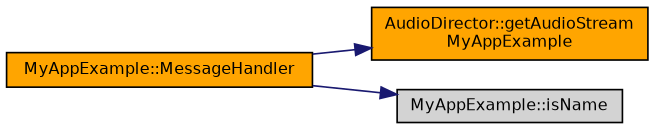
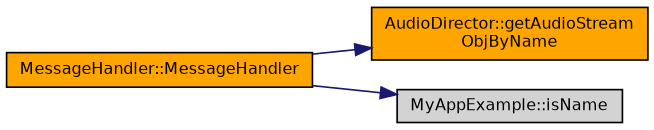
node "AudioDirector::getAudioStream MyAppExample": label "AudioDirector::getAudioStream MyAppExample" -> "AudioDirector::getAudioStream ObjByName"
node "MyAppExample::MessageHandler": label "MyAppExample::MessageHandler" -> "MessageHandler::MessageHandler"
